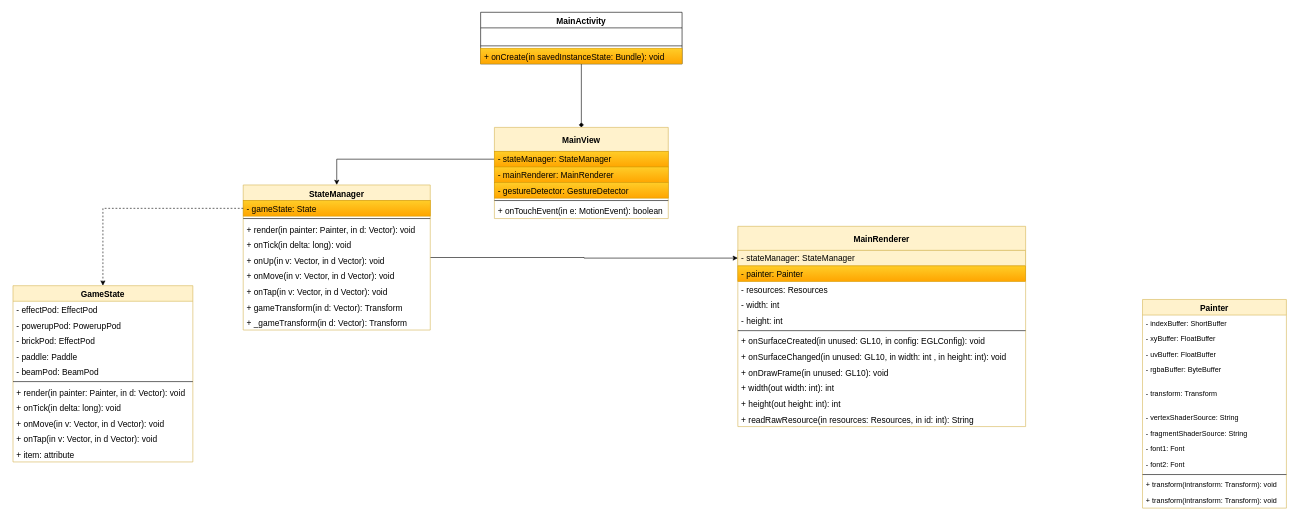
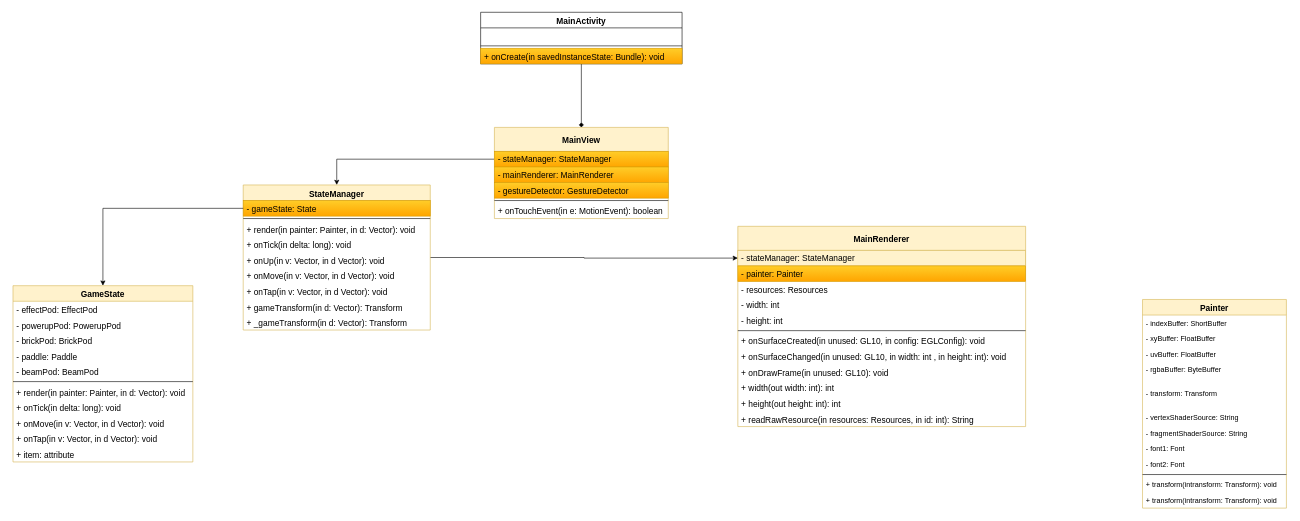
edge "- gameState: State" -> "GameState": style dashed -> solid
node "- brickPod: EffectPod": label "- brickPod: EffectPod" -> "- brickPod: BrickPod"
